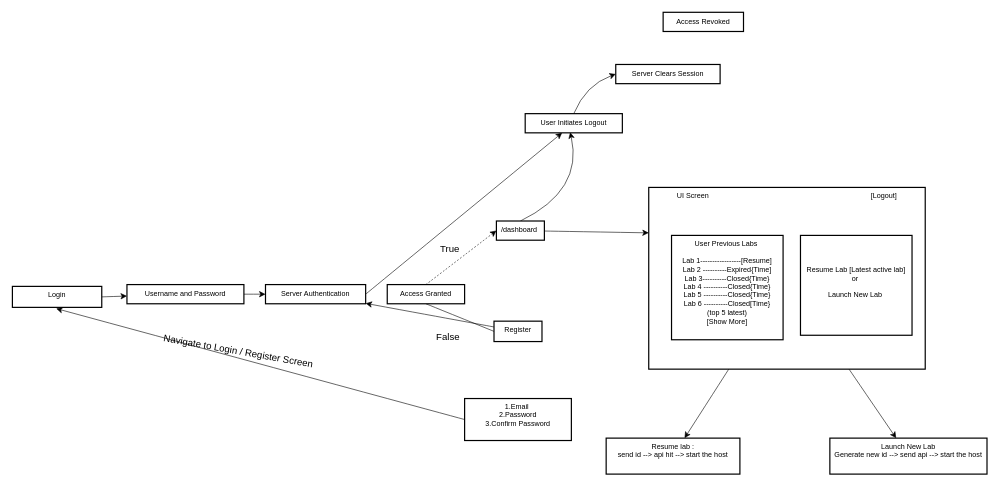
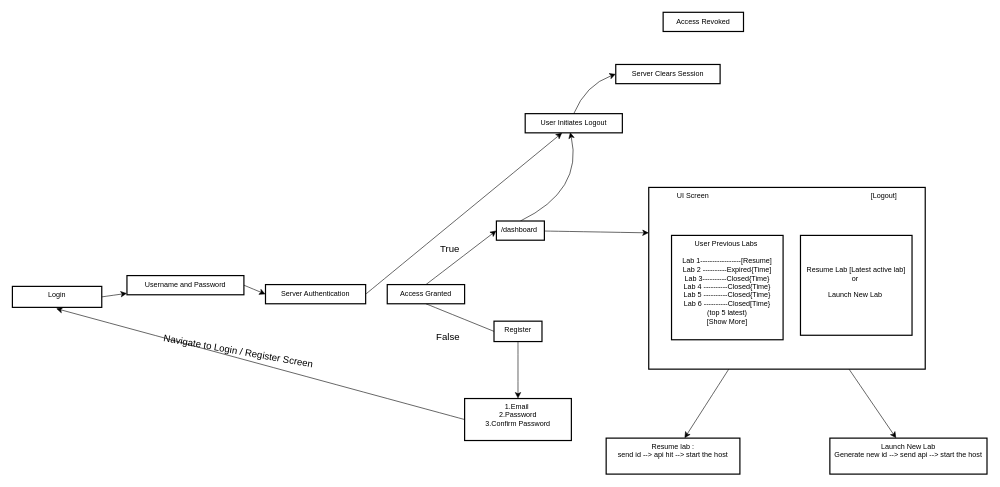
edge "Access Granted" -> "/dashboard": style dashed -> solid
node "Username and Password": moved (185, 294) -> (185, 285)
edge "Register" -> "Server Authentication": now "Register" -> "1.Email 2.Password 3.Confirm Password"
